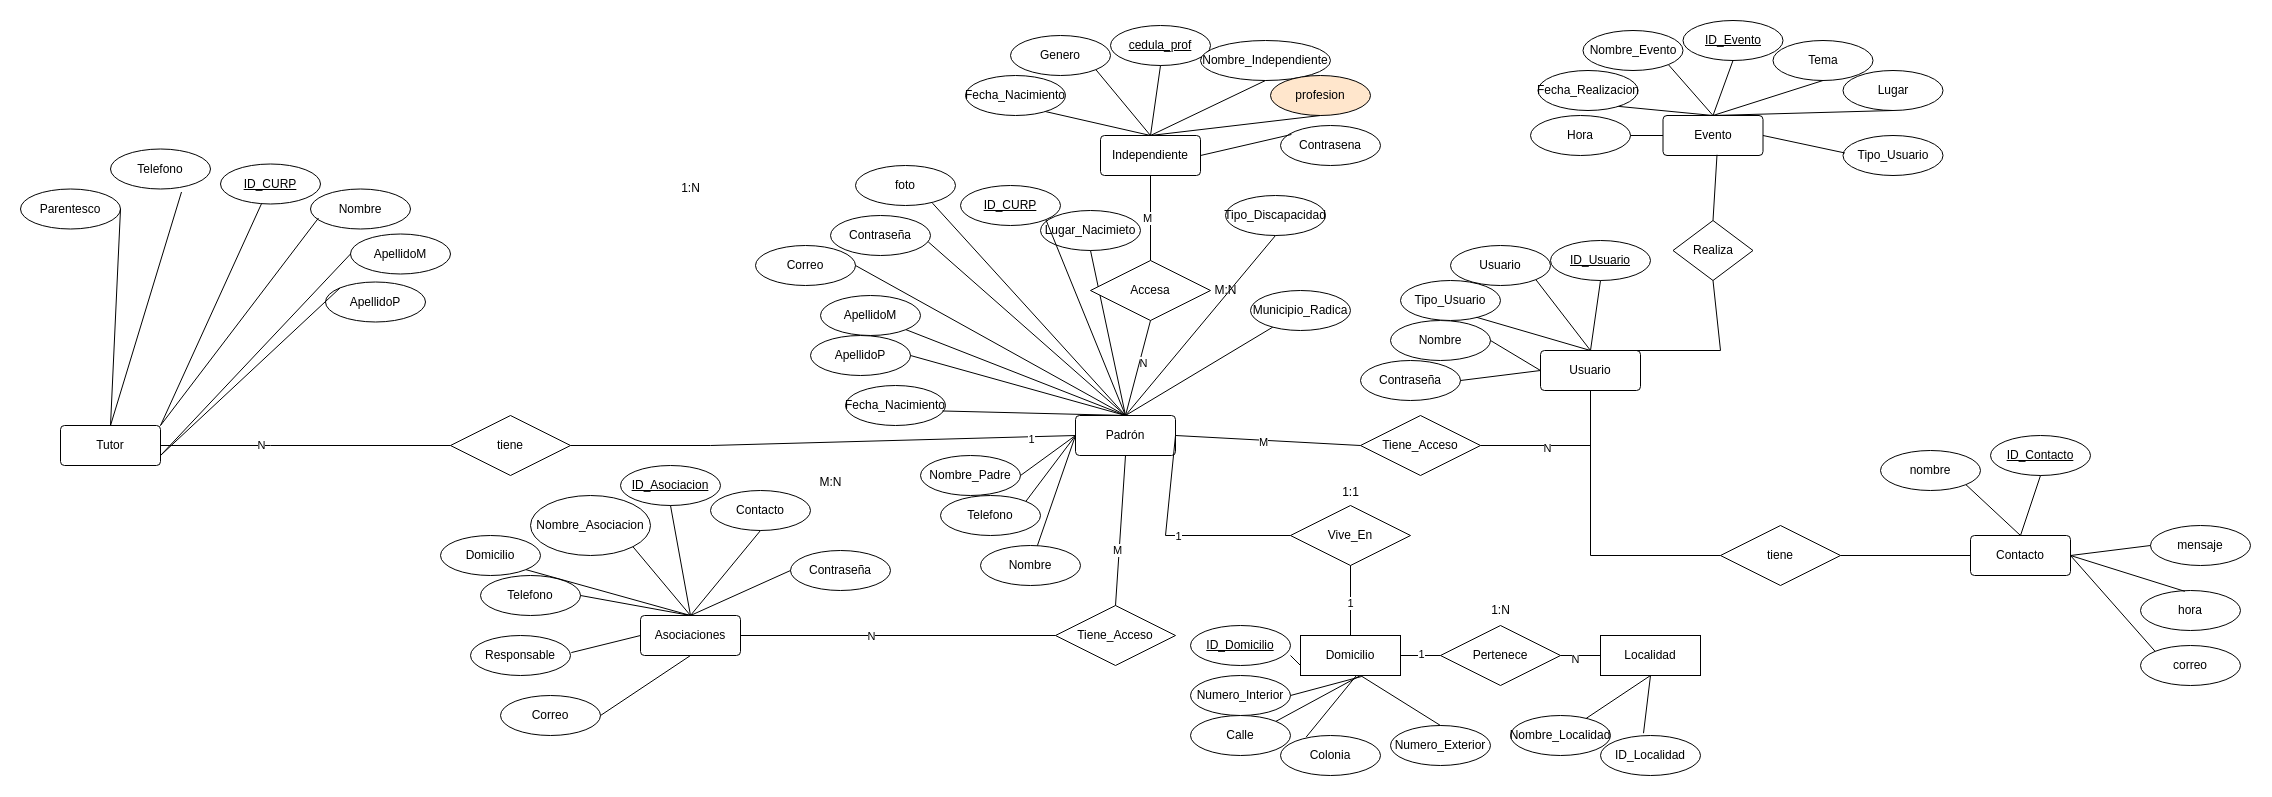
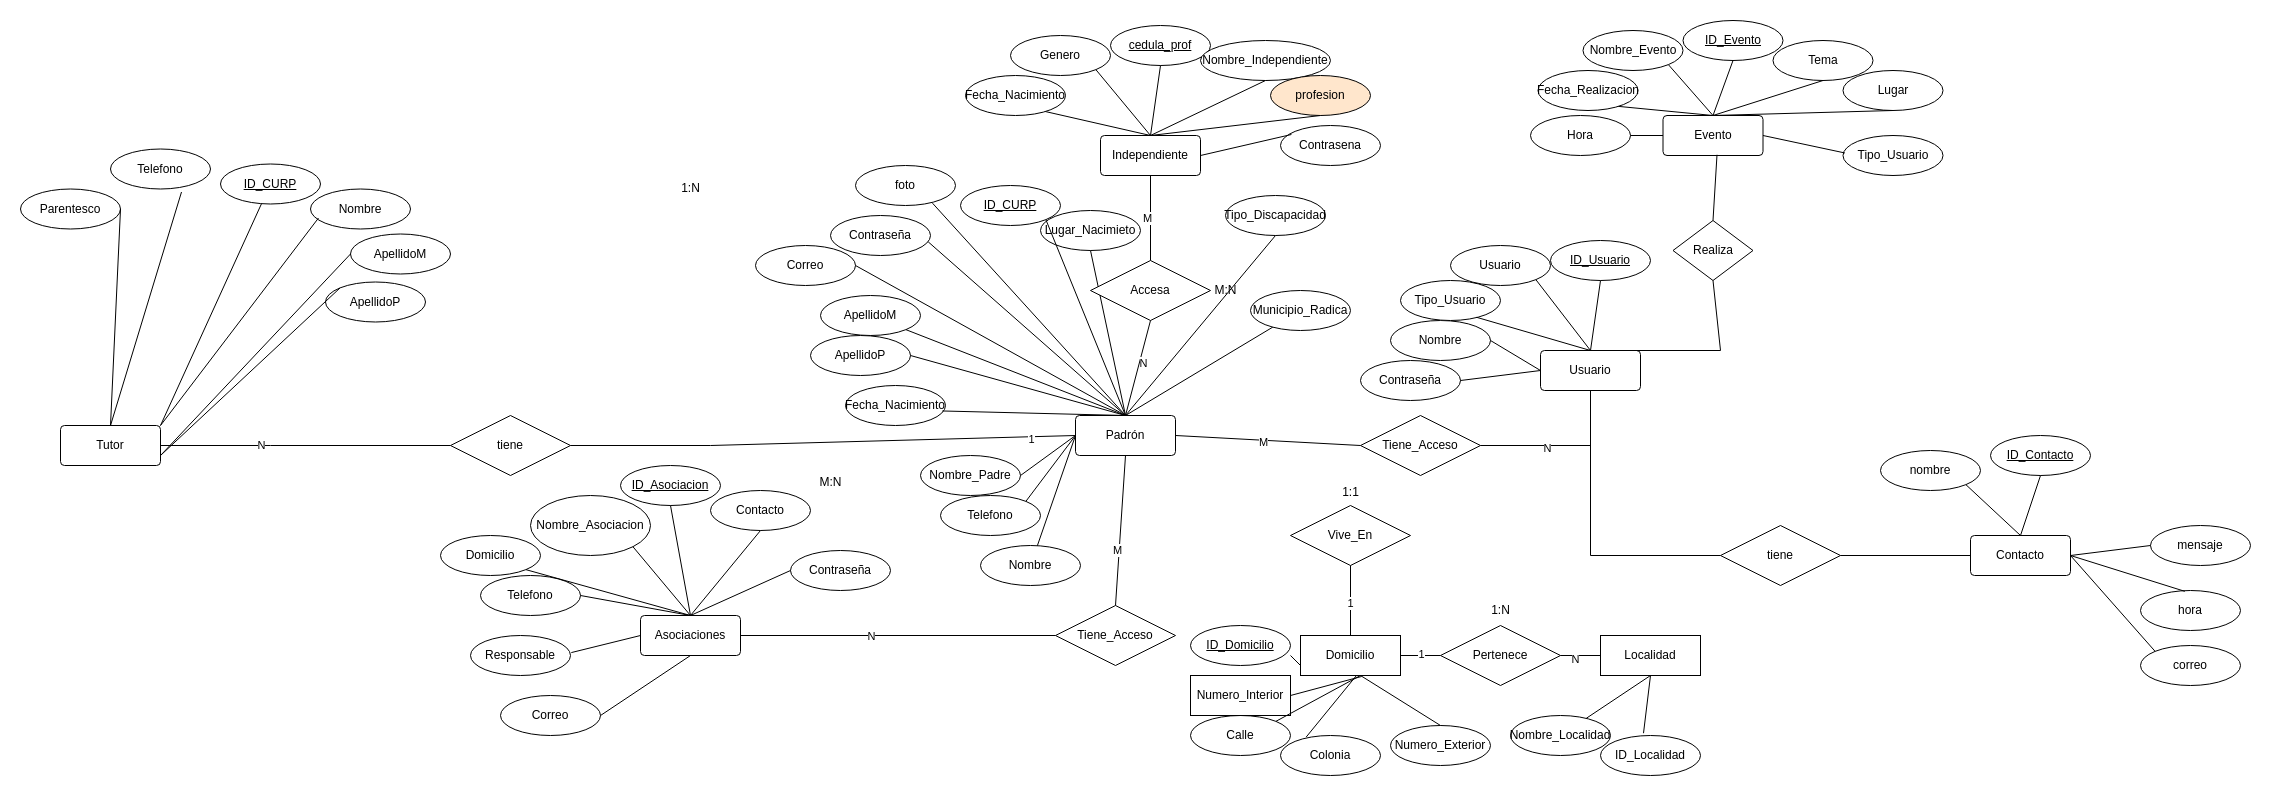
edge "Padrón" -- "Vive_En": removed, label "1"
node "Numero_Interior": shape ellipse -> rectangle
